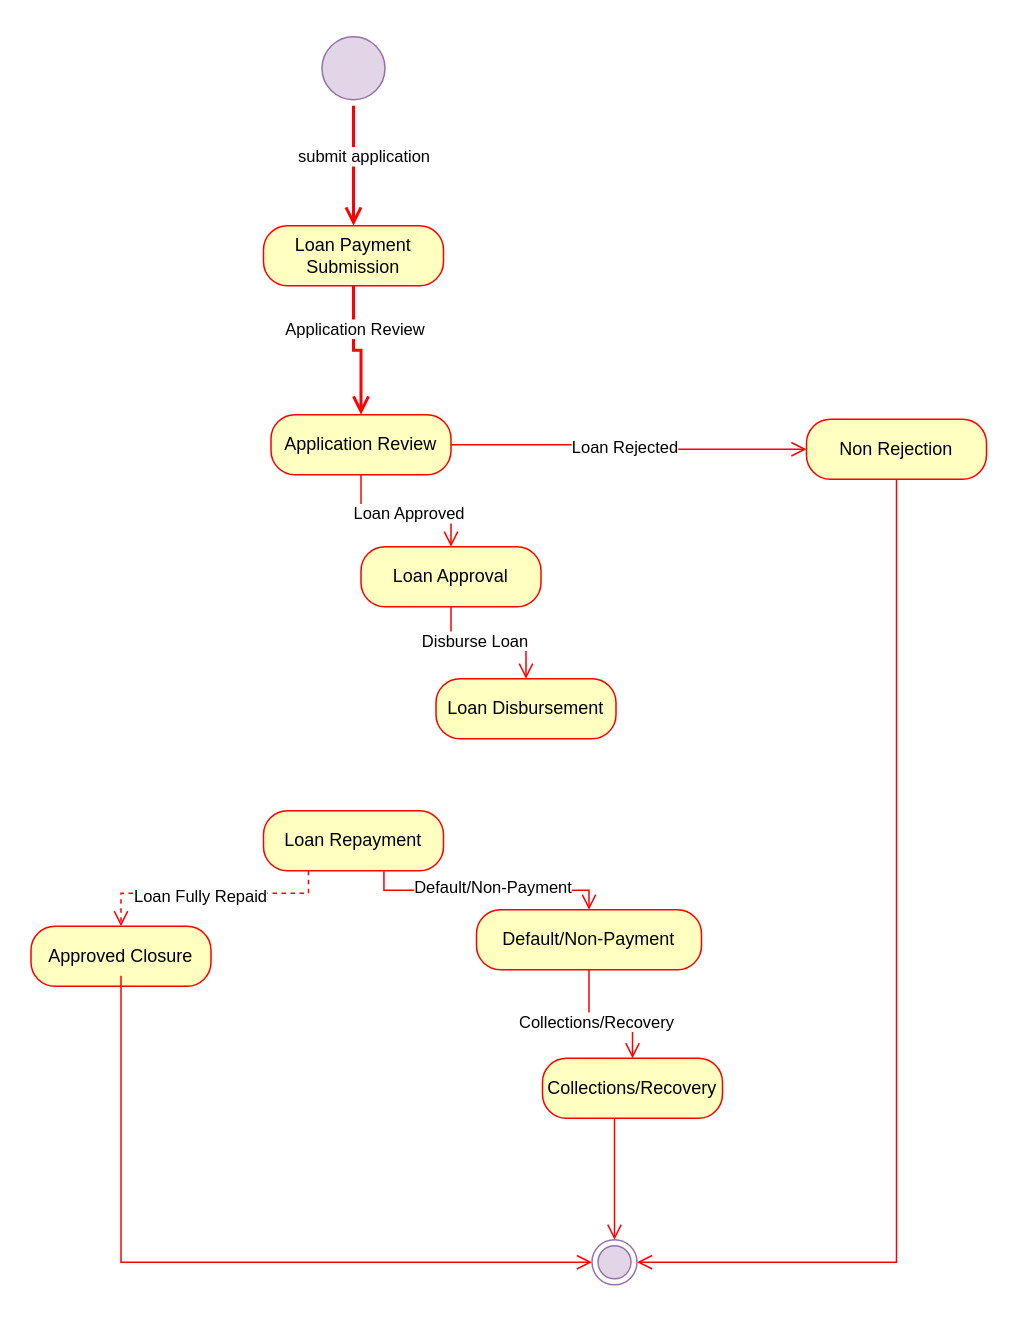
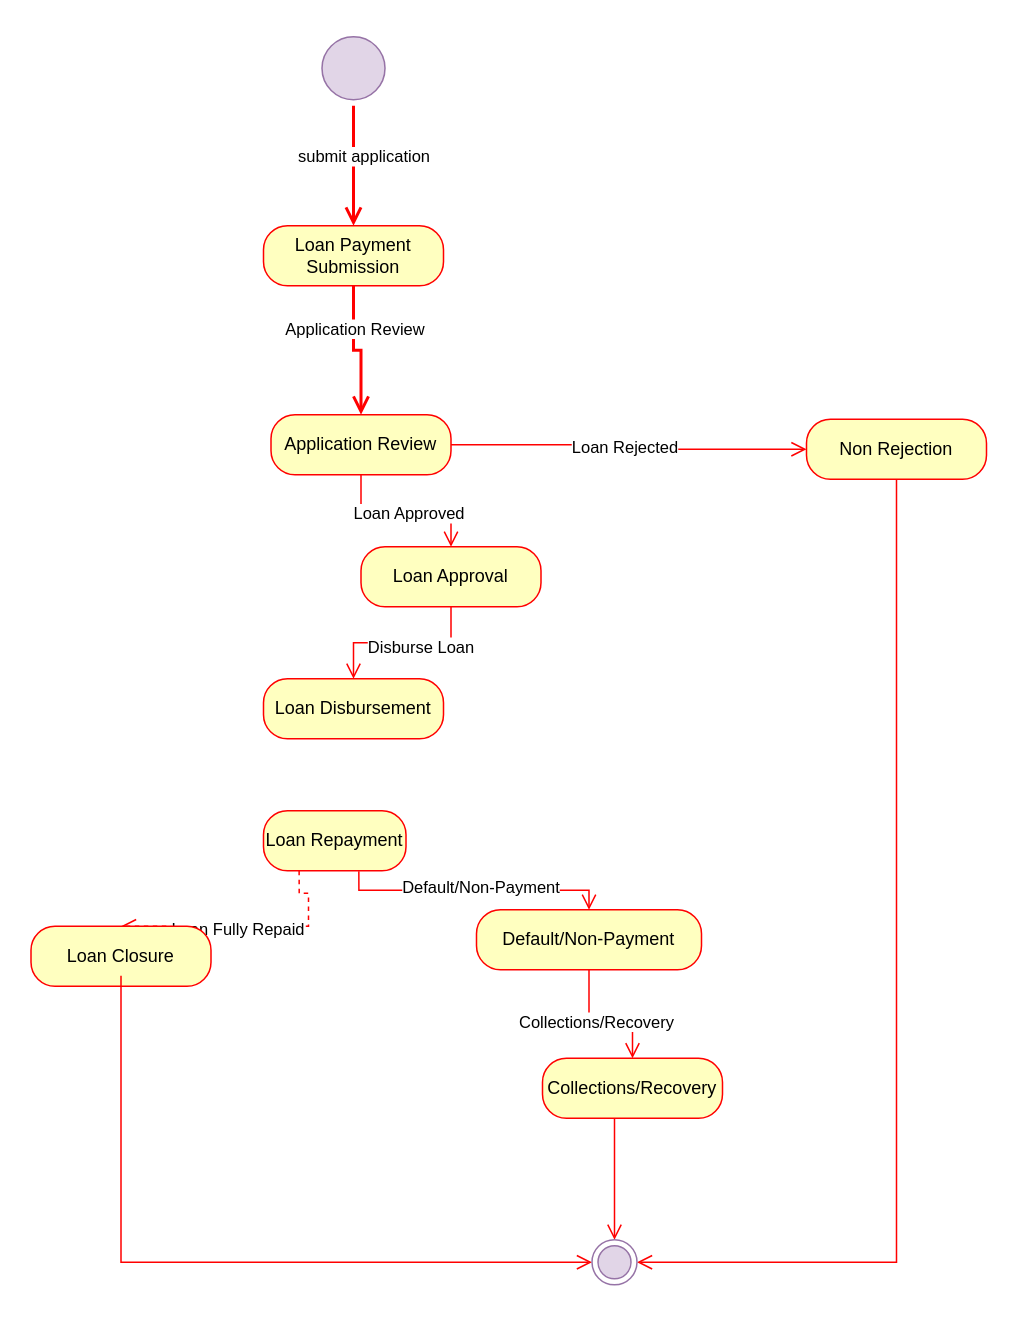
node "Loan Disbursement": moved (526, 709) -> (353, 709)
node "Loan Repayment": size 180x60 -> 143x60
node "Approved Closure": label "Approved Closure" -> "Loan Closure"
